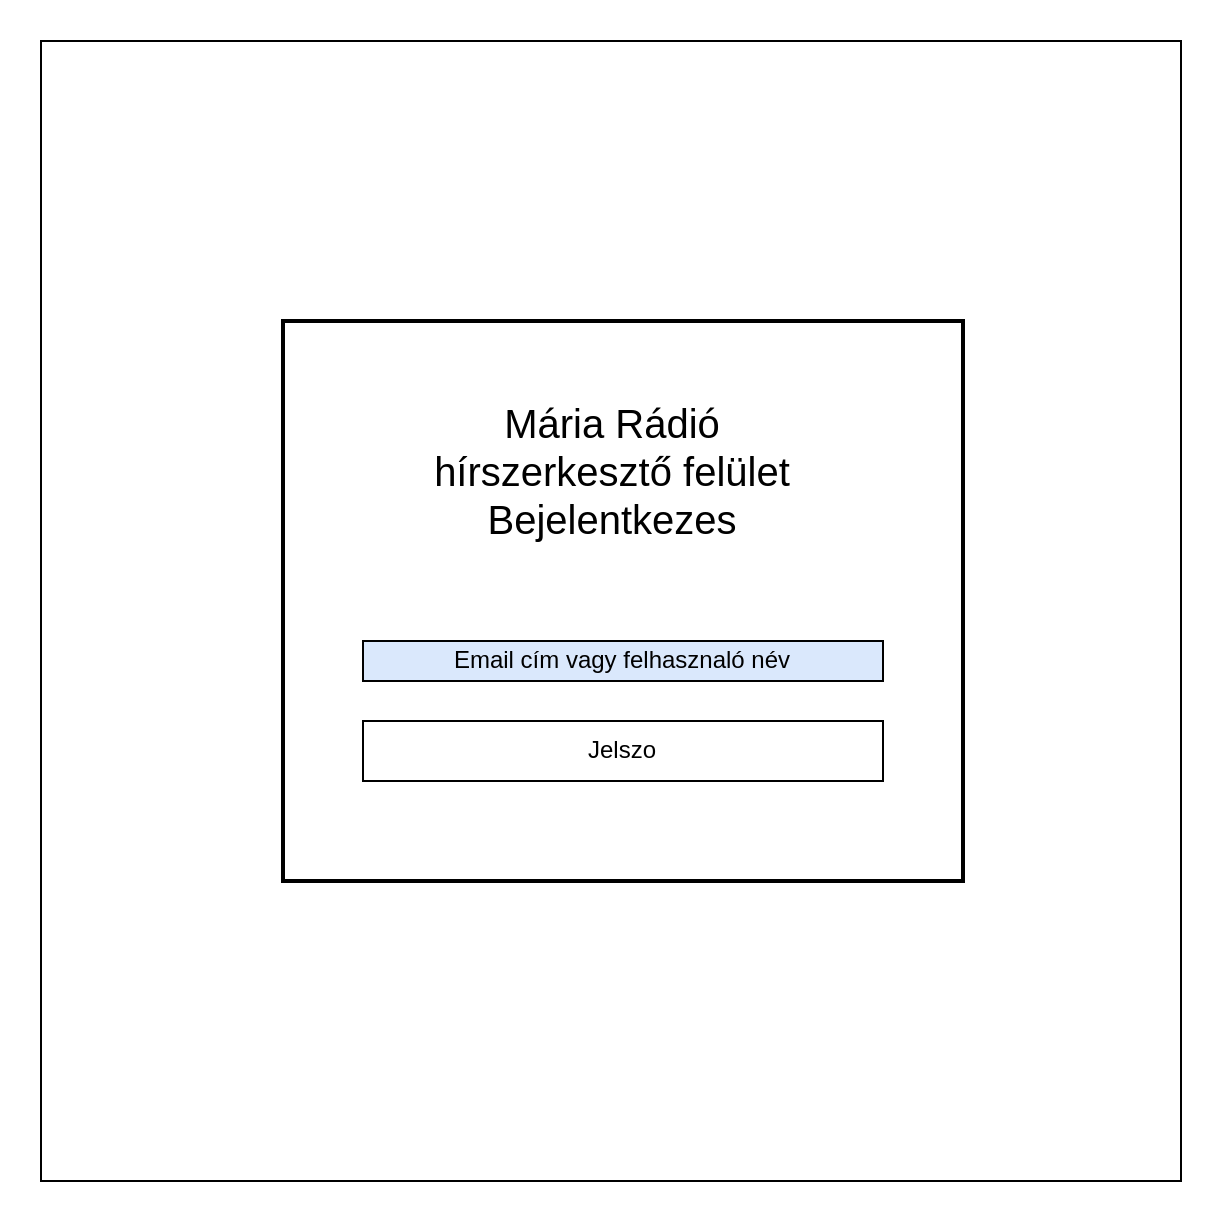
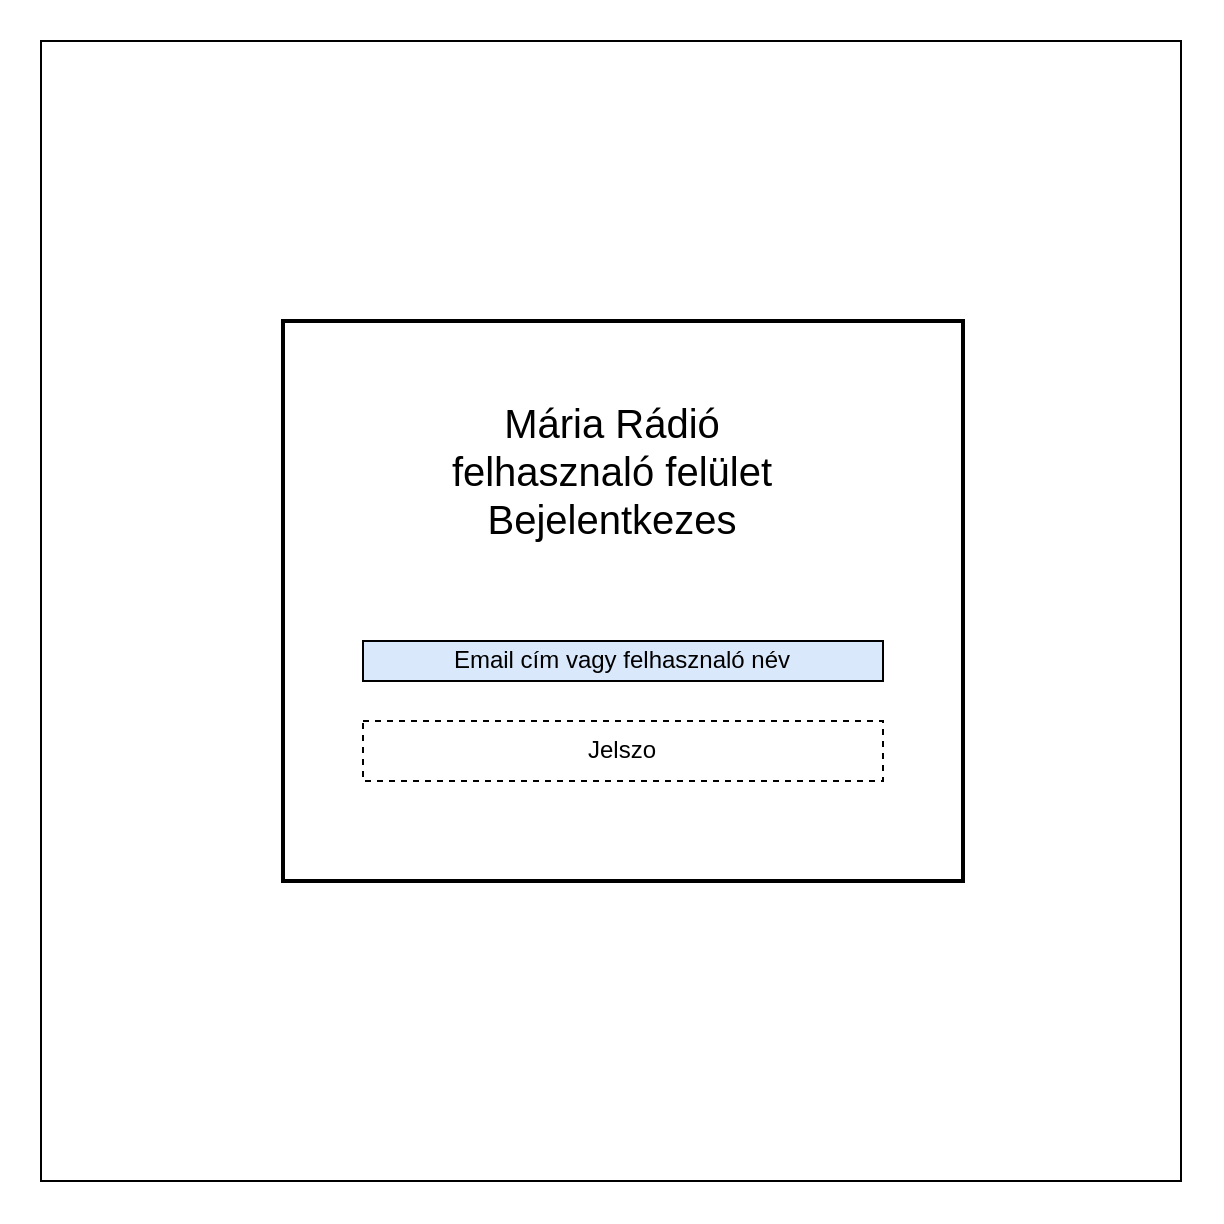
node "Mária Rádió hírszerkesztő felület Bejelentkezes": label "Mária Rádió hírszerkesztő felület Bejelentkezes" -> "Mária Rádió felhasznaló felület Bejelentkezes"
node "Jelszo": style solid -> dashed
